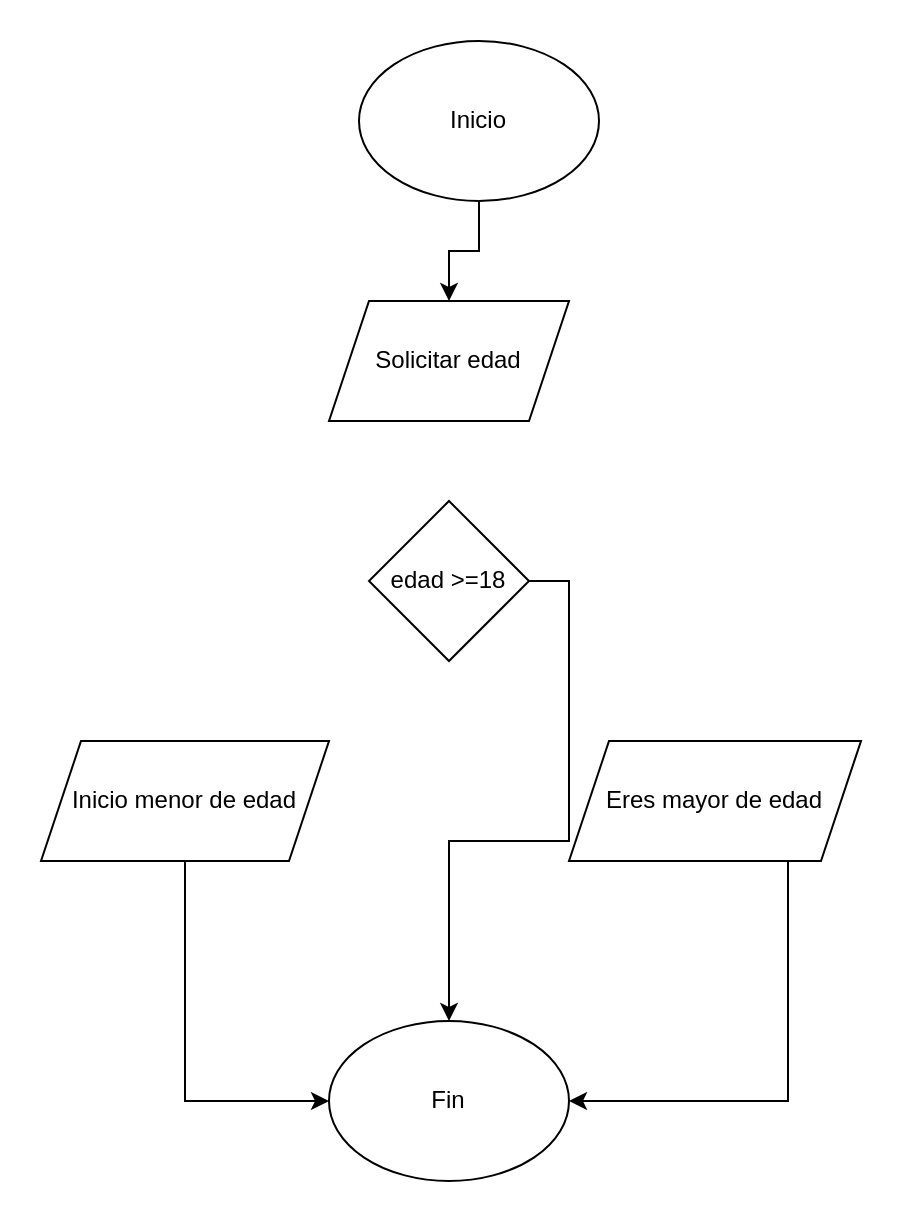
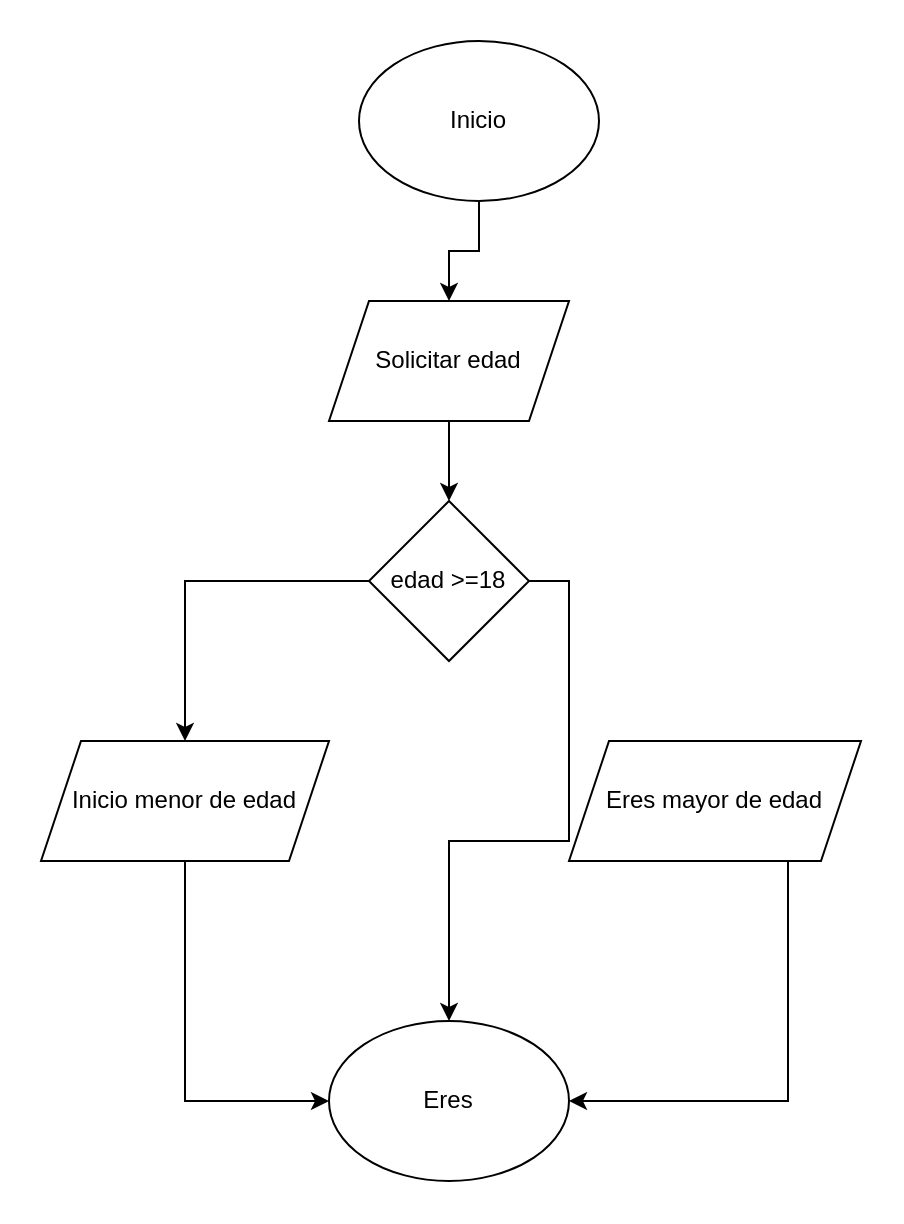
edge "Solicitar edad" -> "edad >=18": added
edge "edad >=18" -> "Inicio menor de edad": added
node "Fin": label "Fin" -> "Eres"
